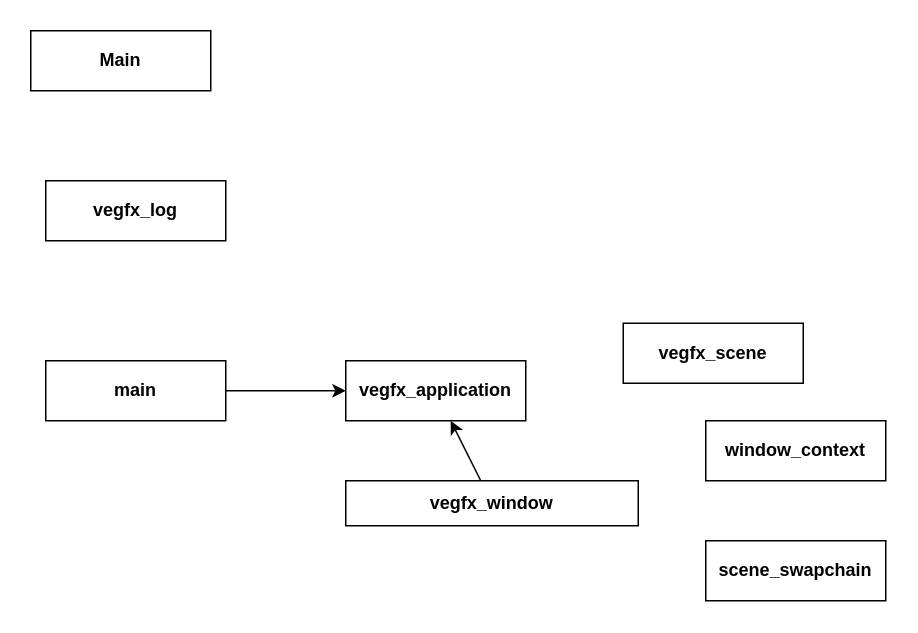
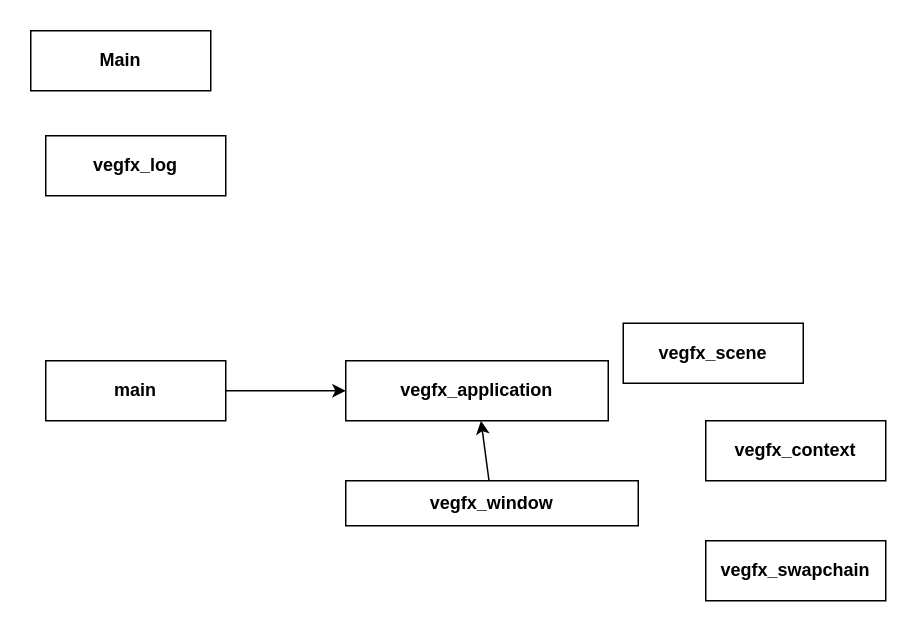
node "vegfx_log": moved (136, 211) -> (136, 166)
node "vegfx_application": size 180x60 -> 263x60
node "window_context": label "window_context" -> "vegfx_context"
node "scene_swapchain": label "scene_swapchain" -> "vegfx_swapchain"
